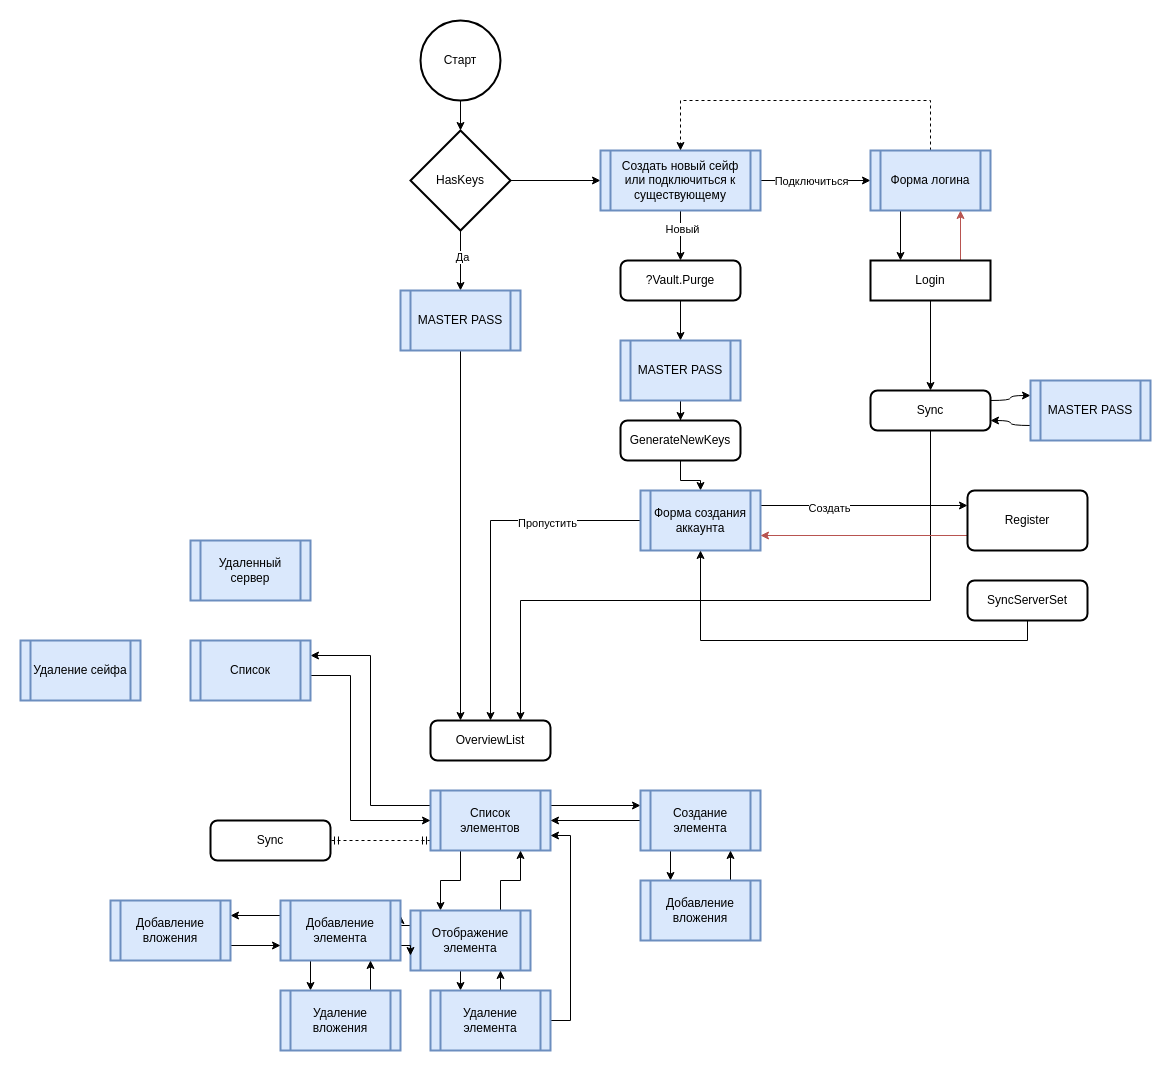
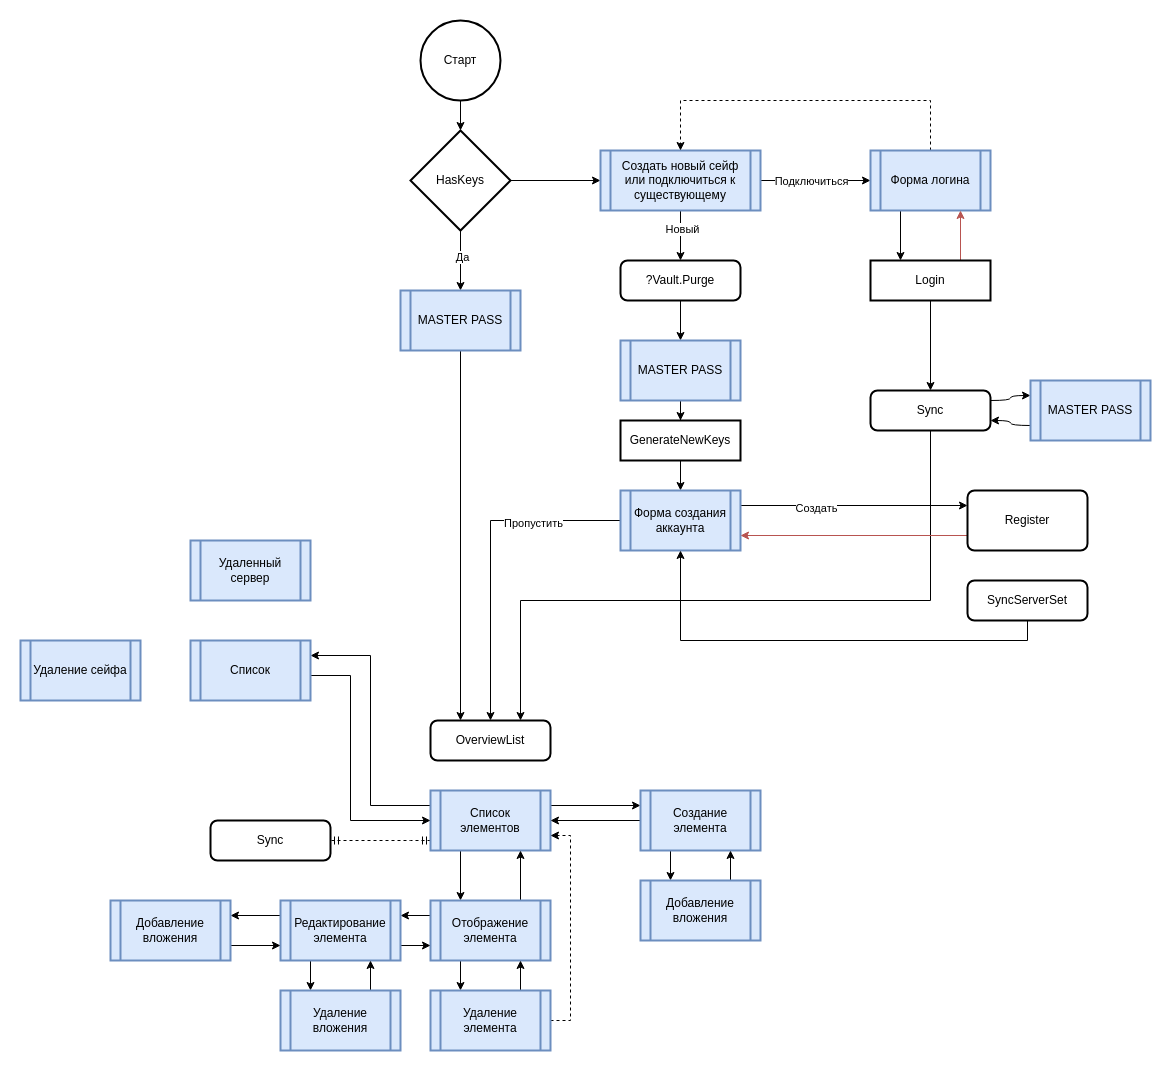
node "GenerateNewKeys": shape rounded rectangle -> rectangle
node "Форма создания аккаунта": moved (701, 521) -> (681, 521)
node "Добавление элемента": label "Добавление элемента" -> "Редактирование элемента"
edge "Удаление элемента" -> "Список элементов": style solid -> dashed
node "Отображение элемента": moved (471, 941) -> (491, 931)
